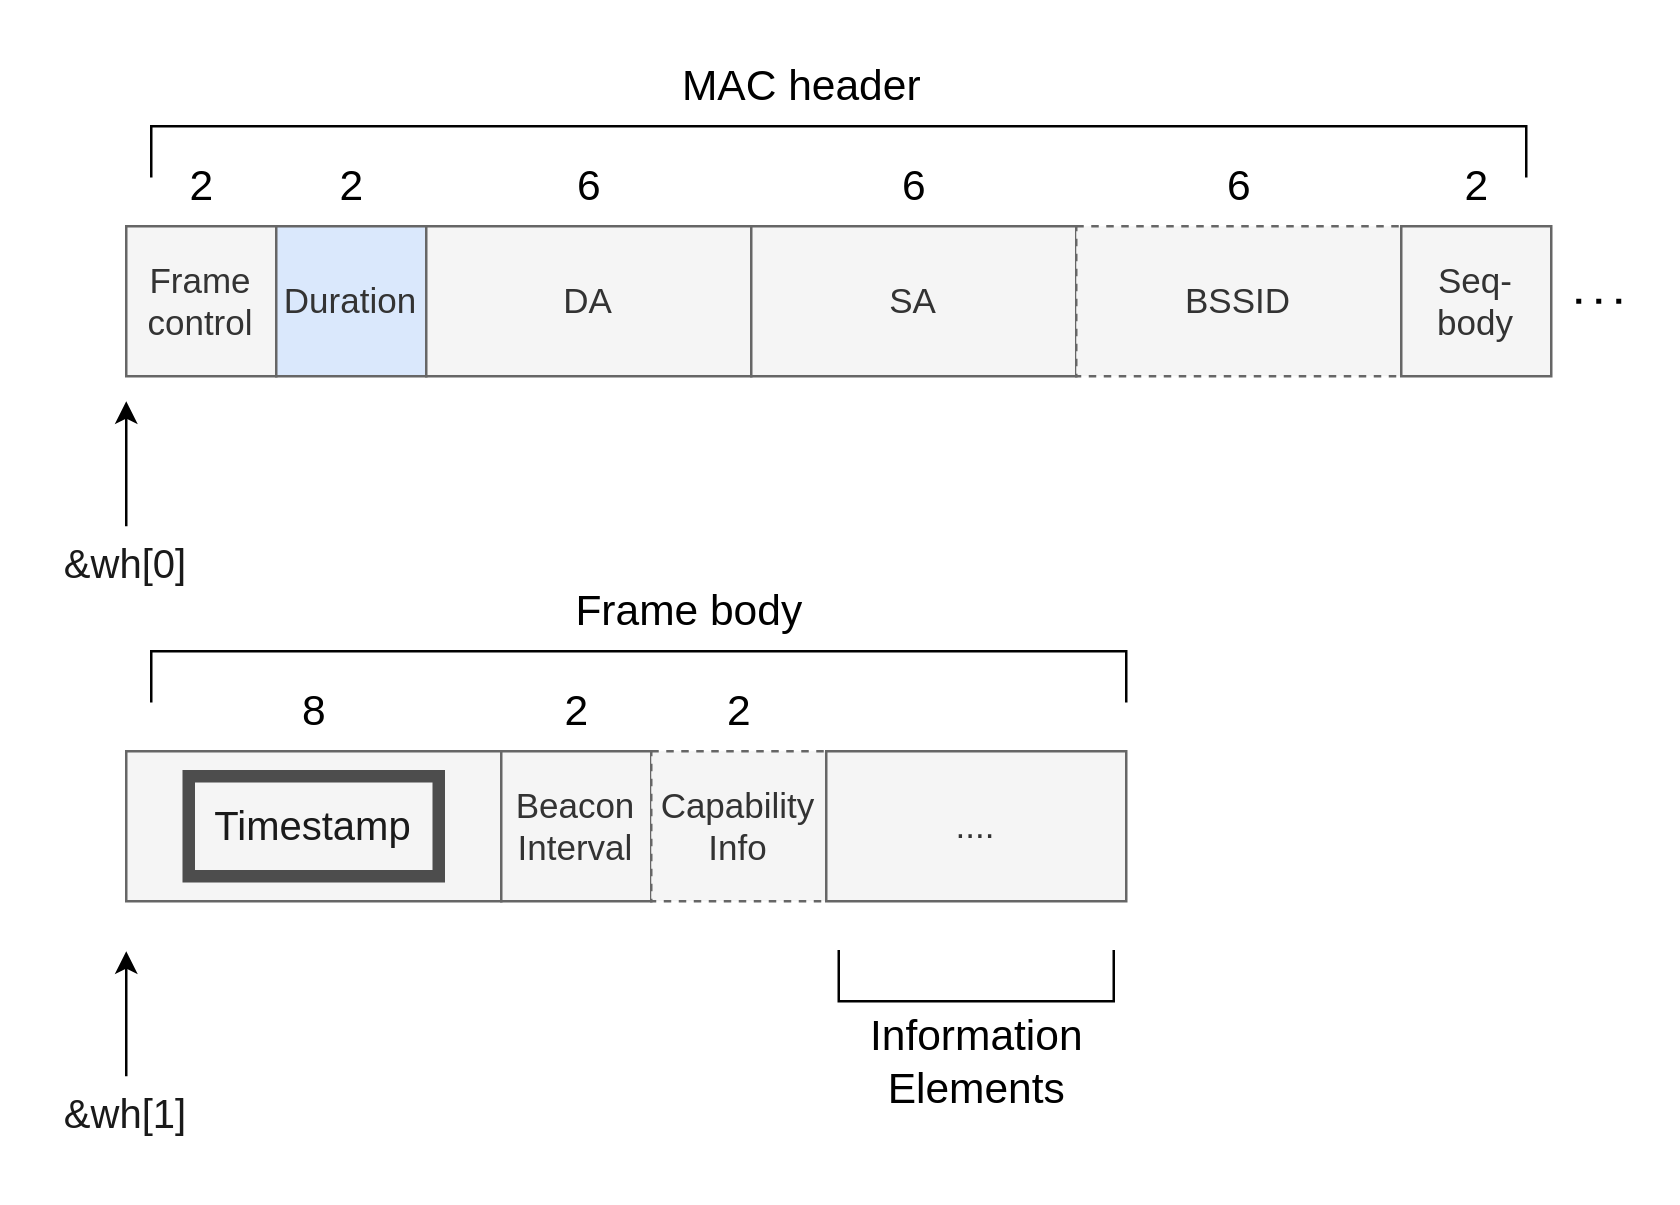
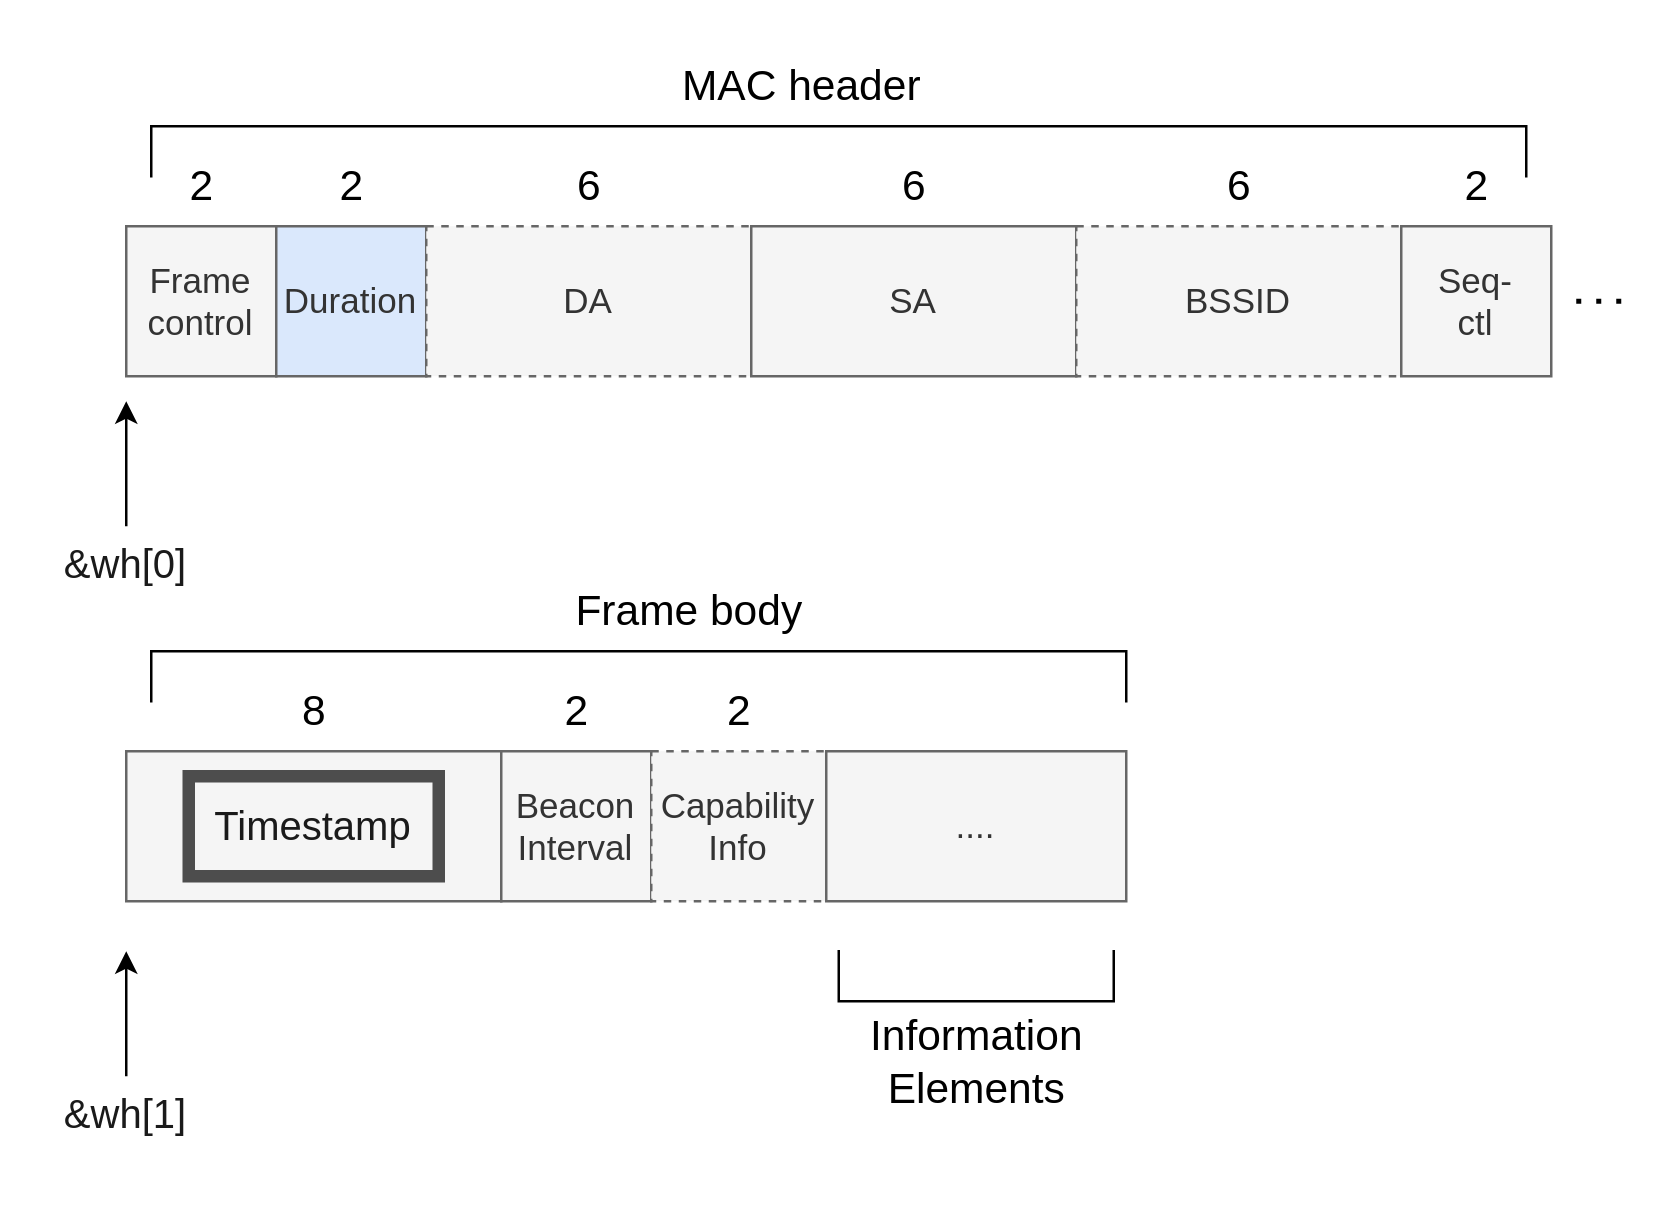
node "DA": style solid -> dashed
node "Seq- body": label "Seq- body" -> "Seq- ctl"
